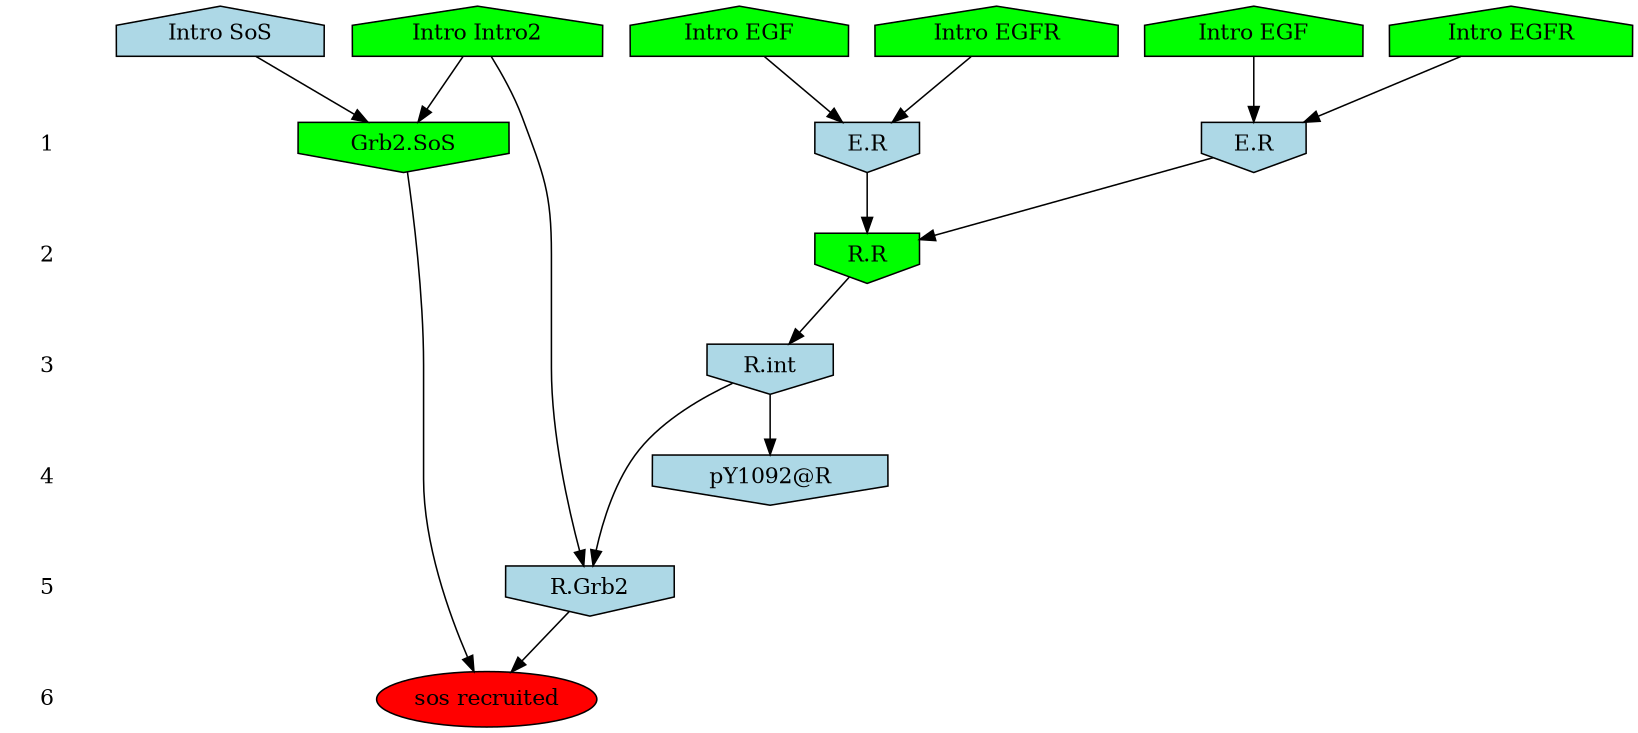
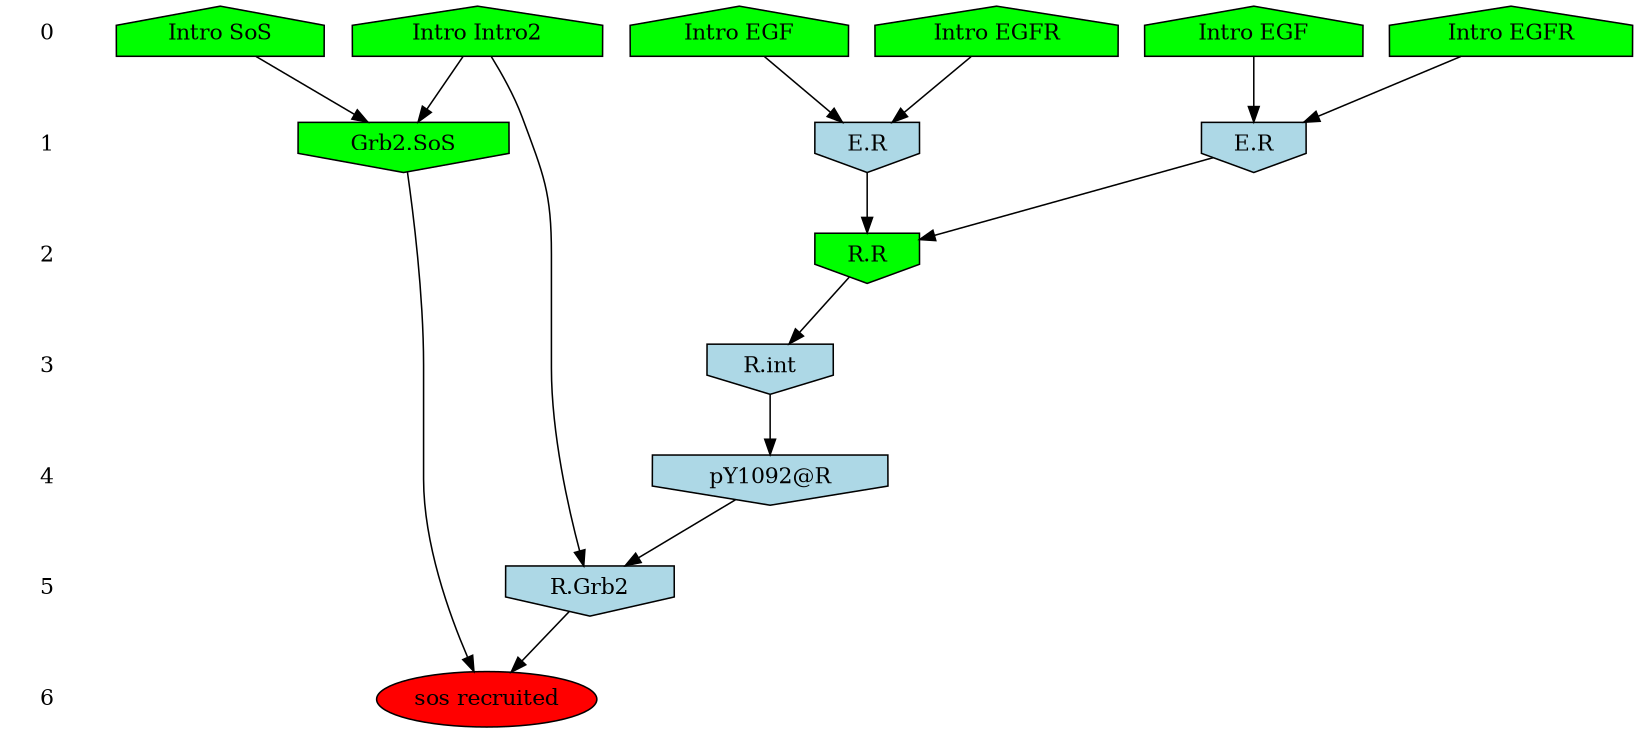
node "0": added
node "Intro SoS": fillcolor lightblue -> green
edge "R.int" -> "R.Grb2": now "pY1092@R" -> "R.Grb2"
